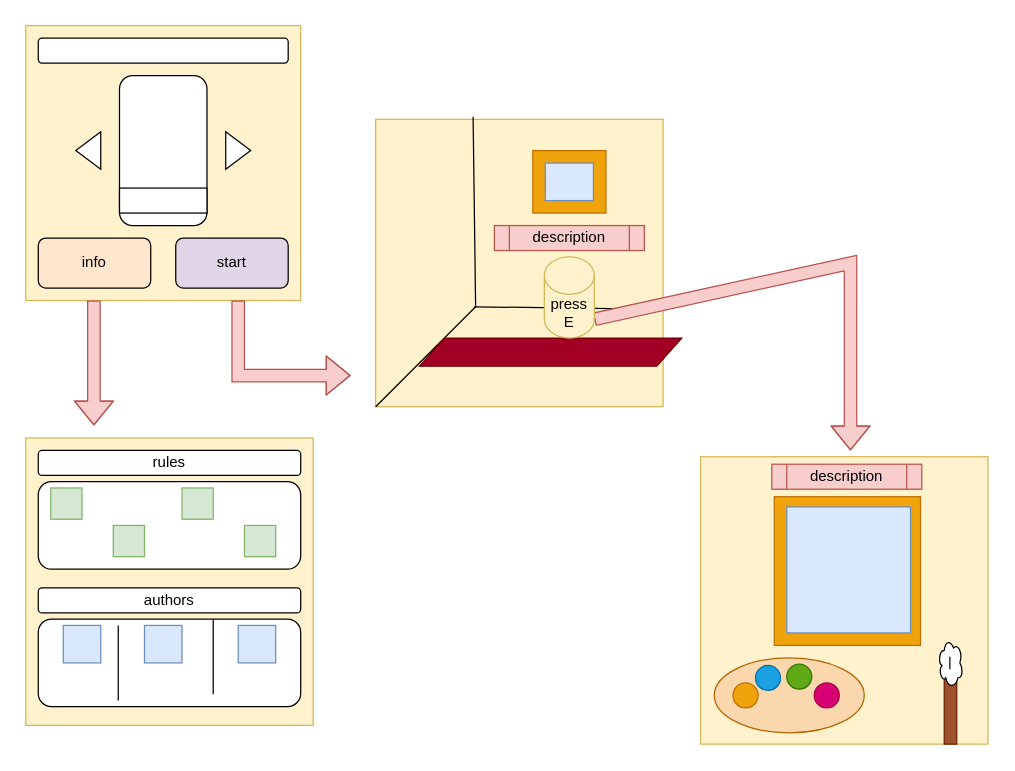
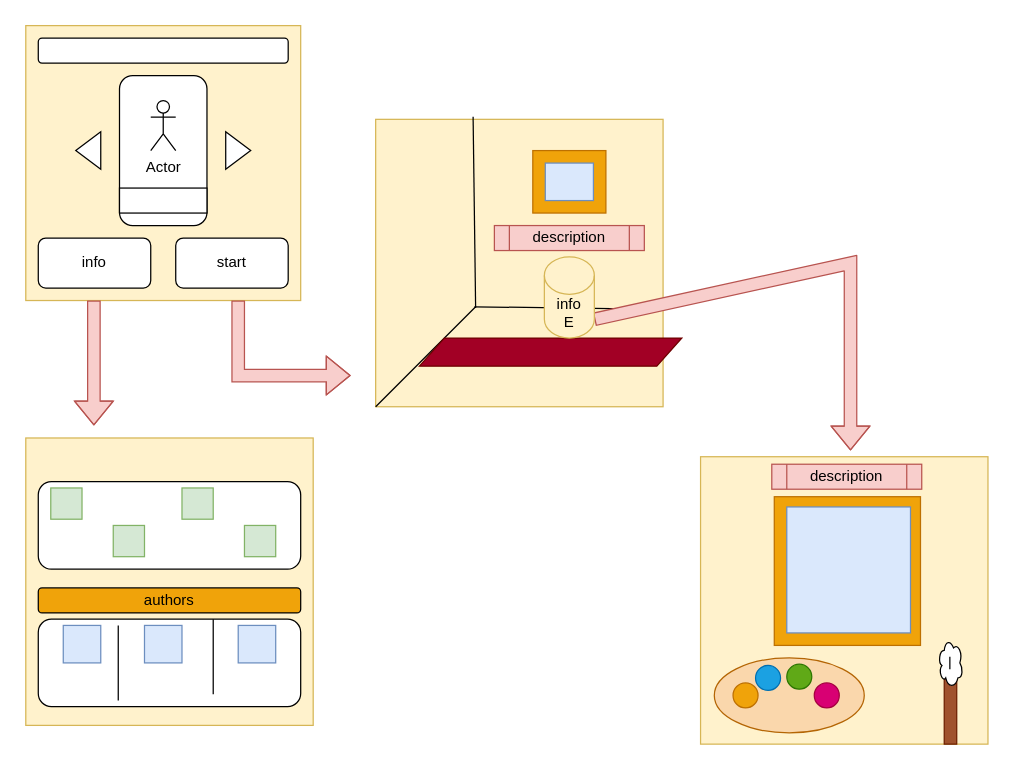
node "Actor": added
node "info": fillcolor #ffe6cc -> #ffffff
node "start": fillcolor #e1d5e7 -> #ffffff
node "press E": label "press E" -> "info E"
node "rules": removed
node "authors": fillcolor #ffffff -> #f0a30a
